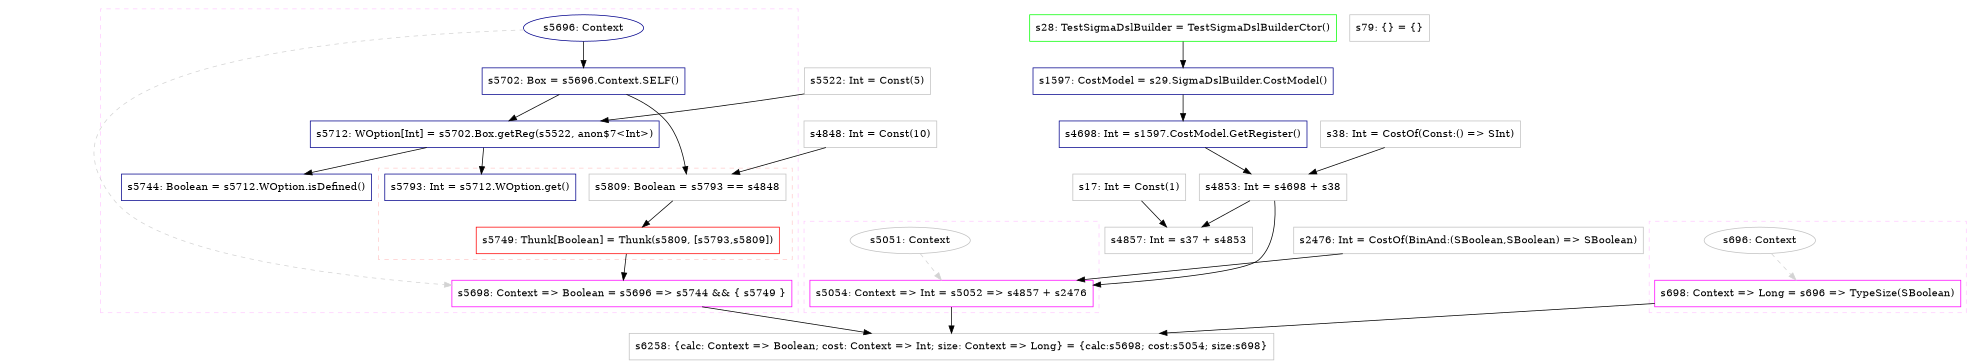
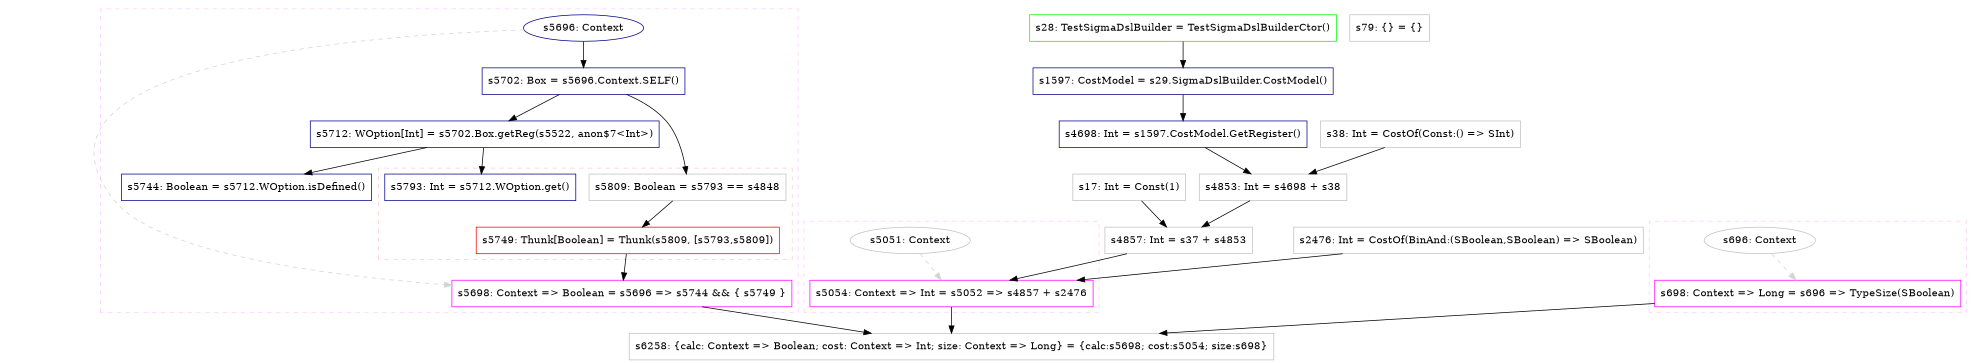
node "s5522: Int = Const(5)": removed
node "s4848: Int = Const(10)": removed
edge "s4853: Int = s4698 + s38" -> "s5054: Context => Int = s5052 => s4857 + s2476": now "s4857: Int = s37 + s4853" -> "s5054: Context => Int = s5052 => s4857 + s2476"
